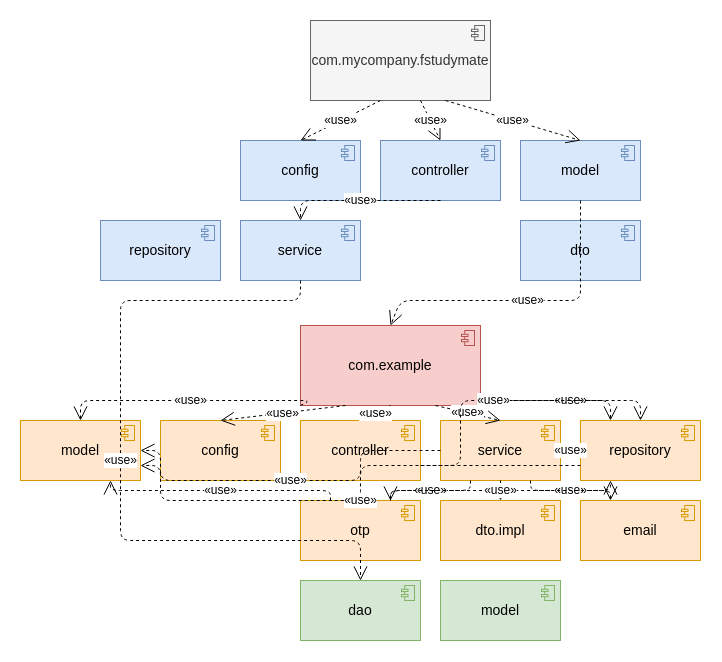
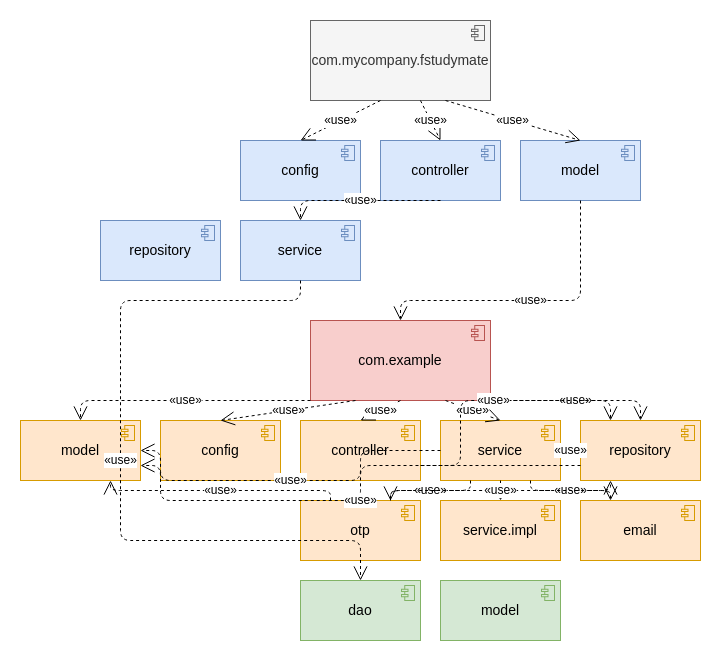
node "dto": removed
node "com.example": moved (391, 366) -> (401, 361)
node "dto.impl": label "dto.impl" -> "service.impl"
